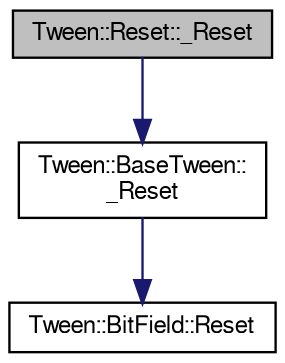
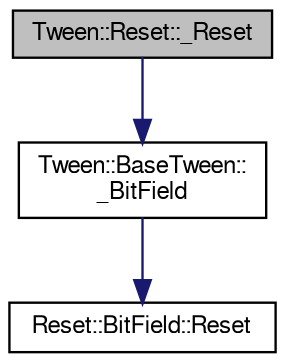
node "Tween::BaseTween:: _Reset": label "Tween::BaseTween:: _Reset" -> "Tween::BaseTween:: _BitField"
node "Tween::BitField::Reset": label "Tween::BitField::Reset" -> "Reset::BitField::Reset"
